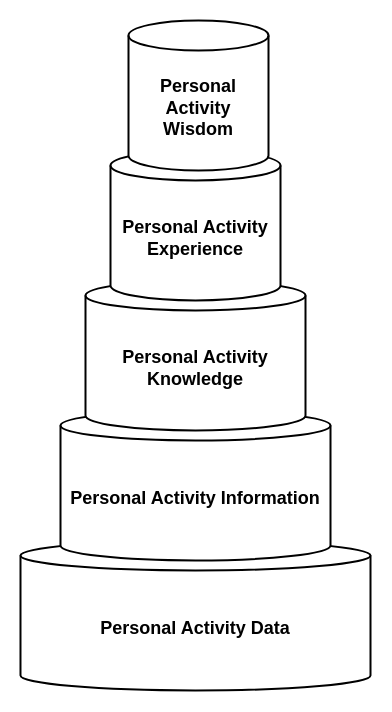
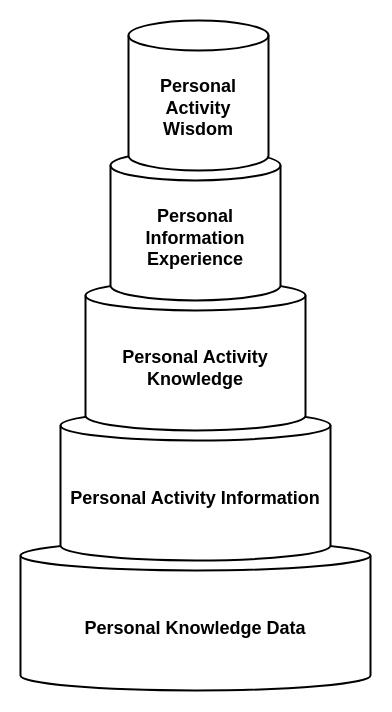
node "Personal Activity Experience": label "Personal Activity Experience" -> "Personal Information Experience"
node "Personal Activity Data": label "Personal Activity Data" -> "Personal Knowledge Data"
